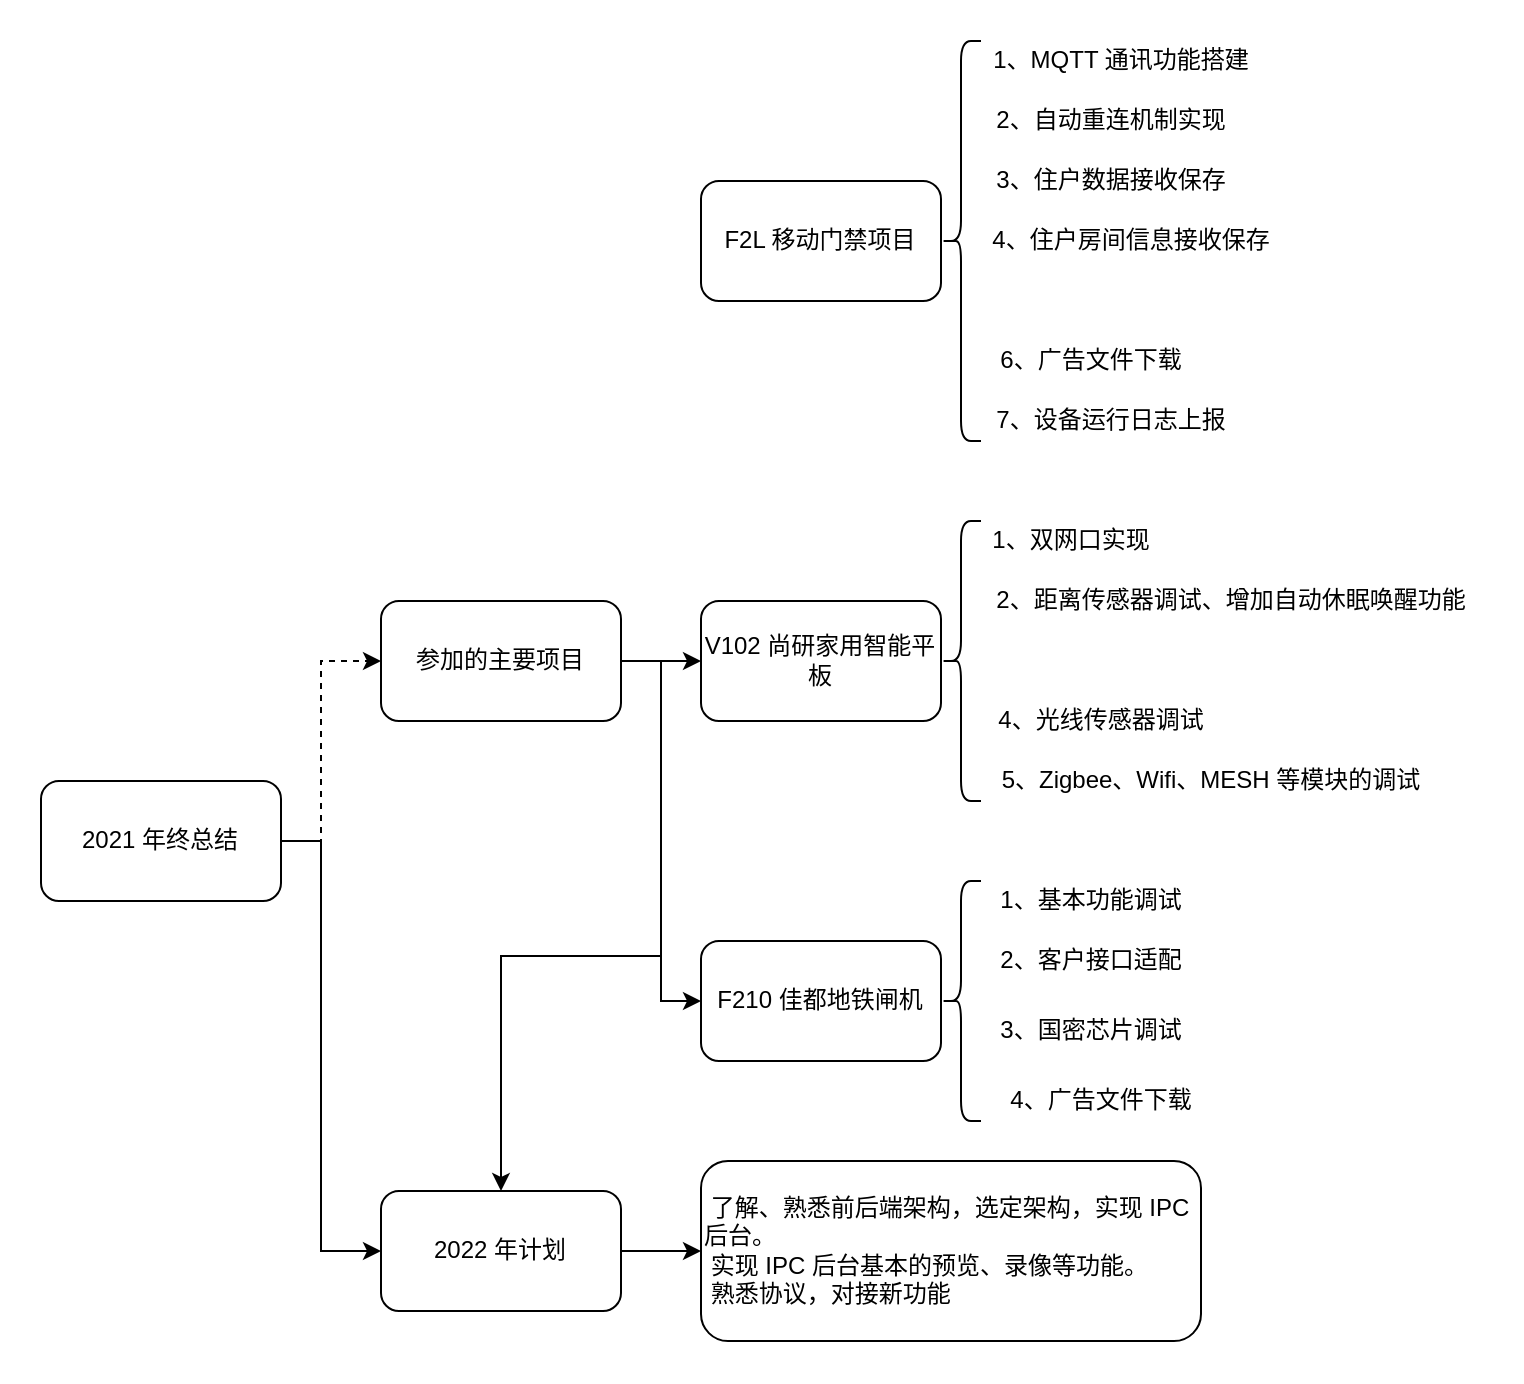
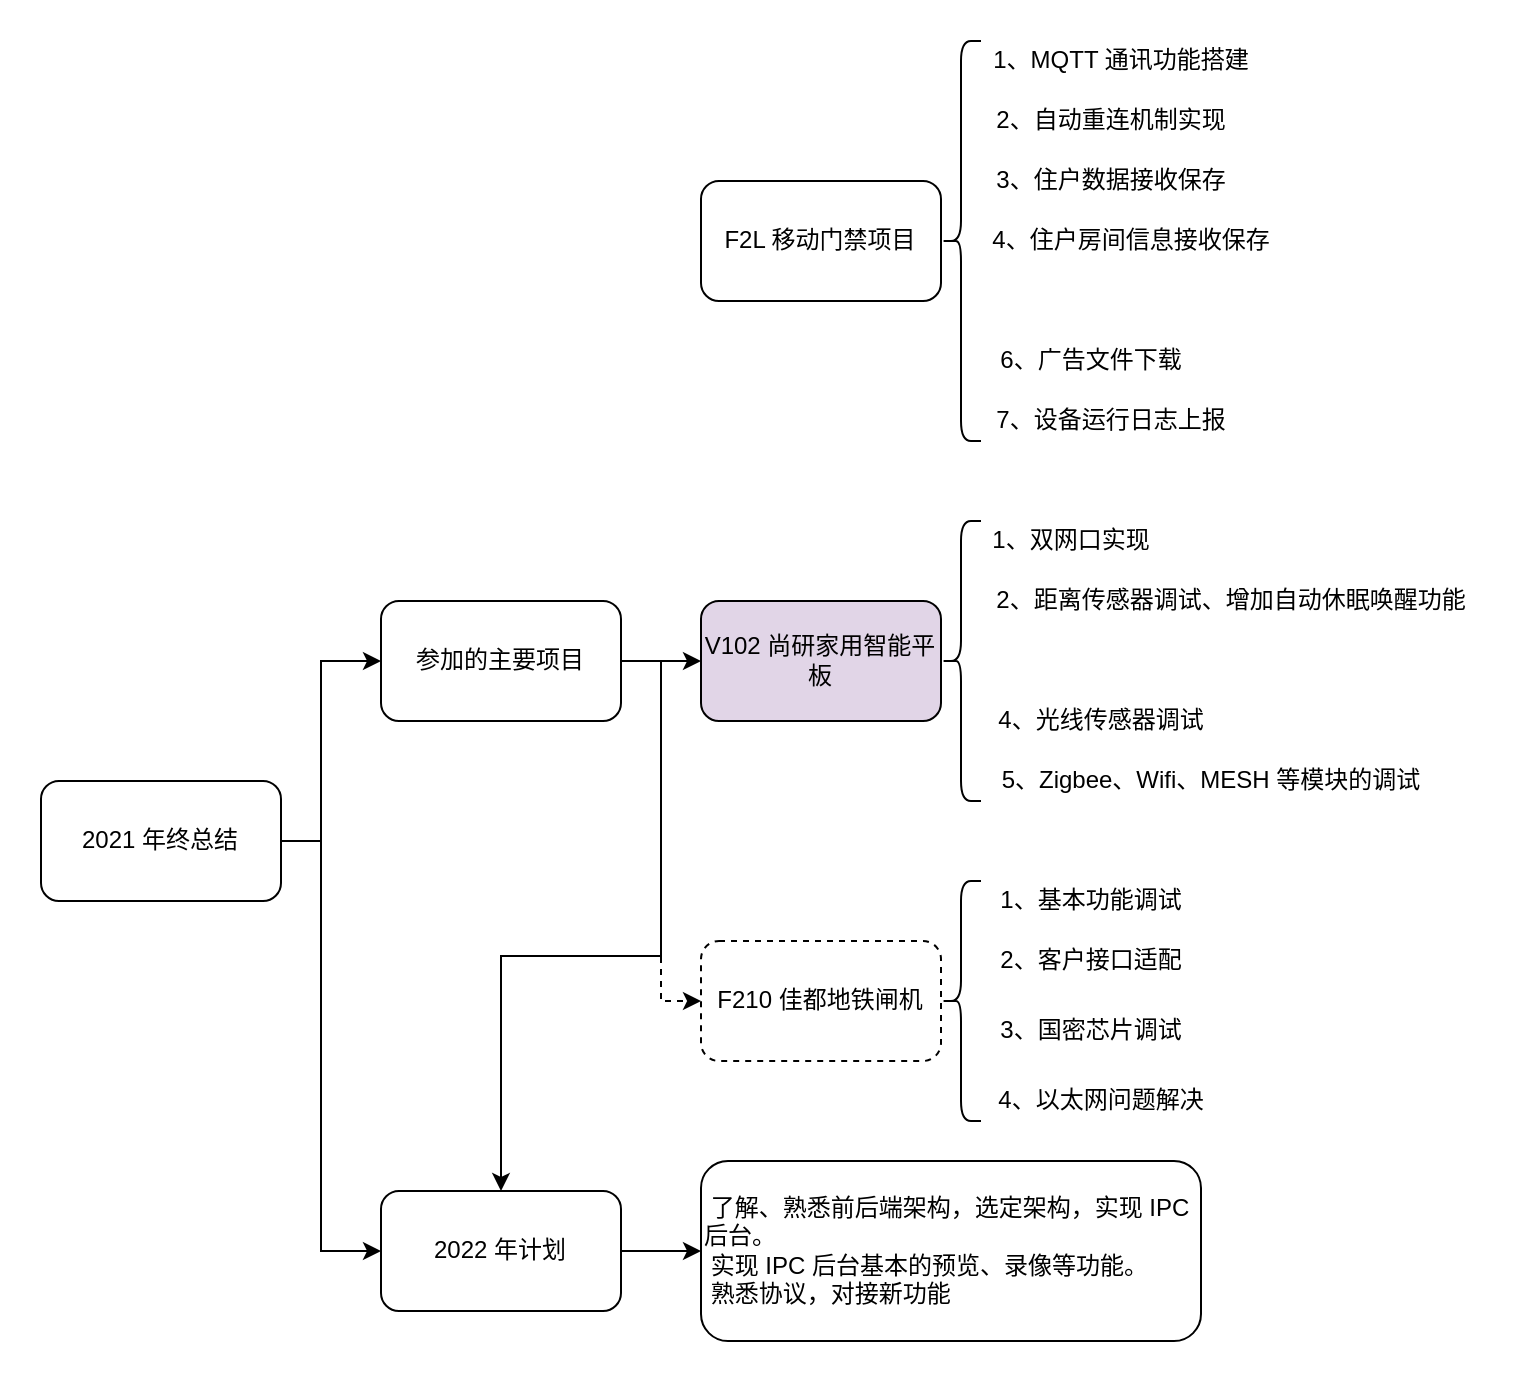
node "V102 尚研家用智能平板": fillcolor #ffffff -> #e1d5e7
edge "2021 年终总结" -> "参加的主要项目": style dashed -> solid
edge "参加的主要项目" -> "F210 佳都地铁闸机": style solid -> dashed
node "F210 佳都地铁闸机": style solid -> dashed
node "4、广告文件下载": label "4、广告文件下载" -> "4、以太网问题解决"
